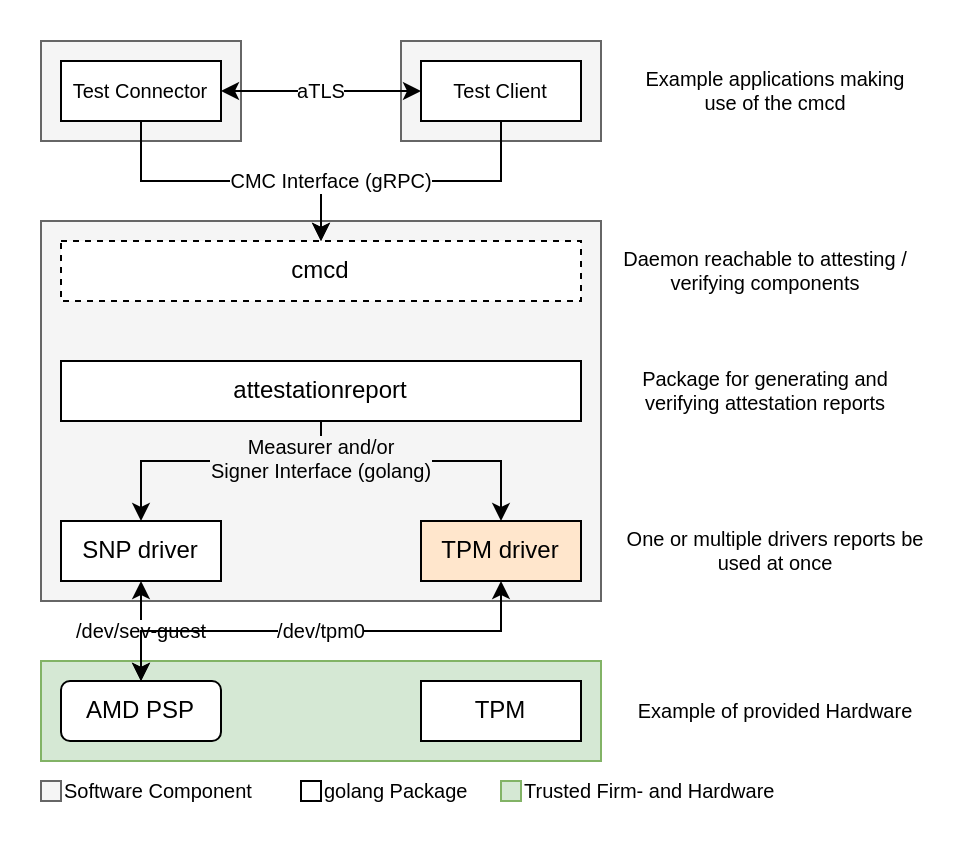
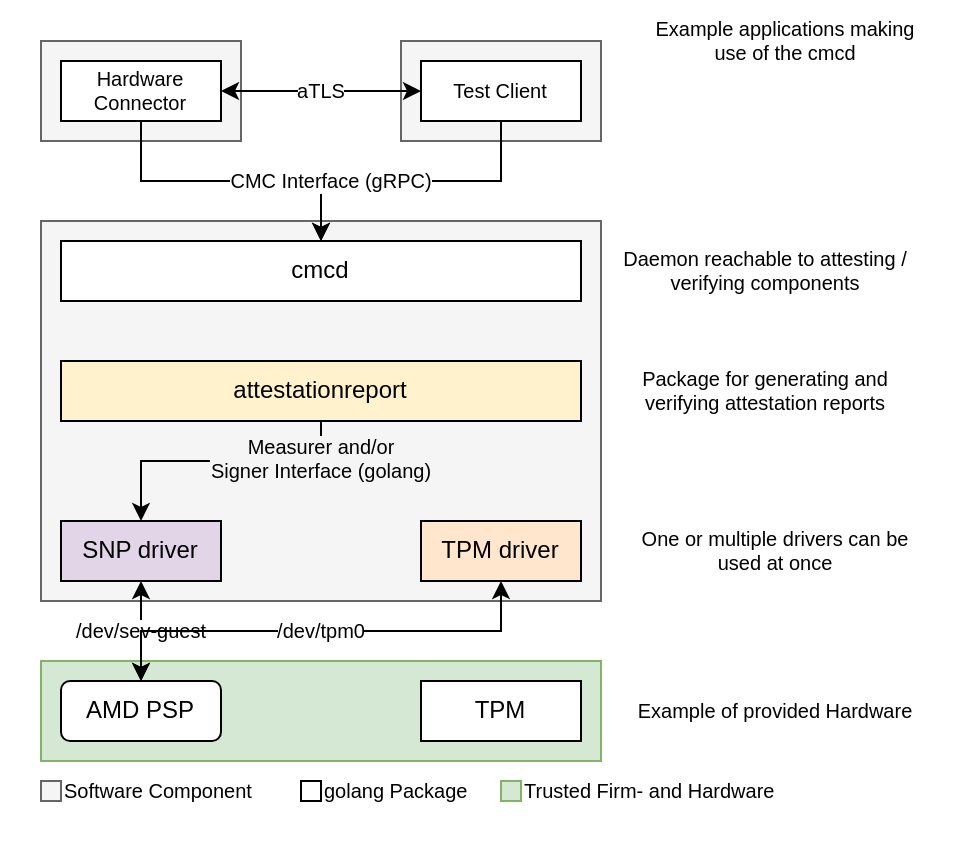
node "Test Connector": label "Test Connector" -> "Hardware Connector"
node "Example applications making use of the cmcd": moved (776, 91) -> (786, 41)
node "cmcd": style dashed -> solid
node "attestationreport": fillcolor #ffffff -> #fff2cc
edge "attestationreport" -> "TPM driver": removed
node "SNP driver": fillcolor #ffffff -> #e1d5e7
node "One or multiple drivers reports be used at once": label "One or multiple drivers reports be used at once" -> "One or multiple drivers can be used at once"
